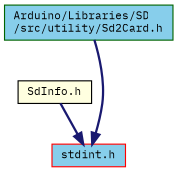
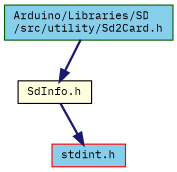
edge "Arduino/Libraries/SD /src/utility/Sd2Card.h" -> "stdint.h": now "Arduino/Libraries/SD /src/utility/Sd2Card.h" -> "SdInfo.h"
